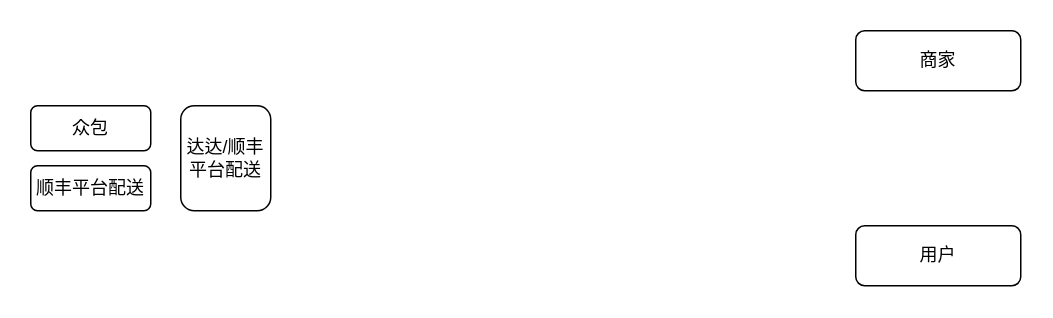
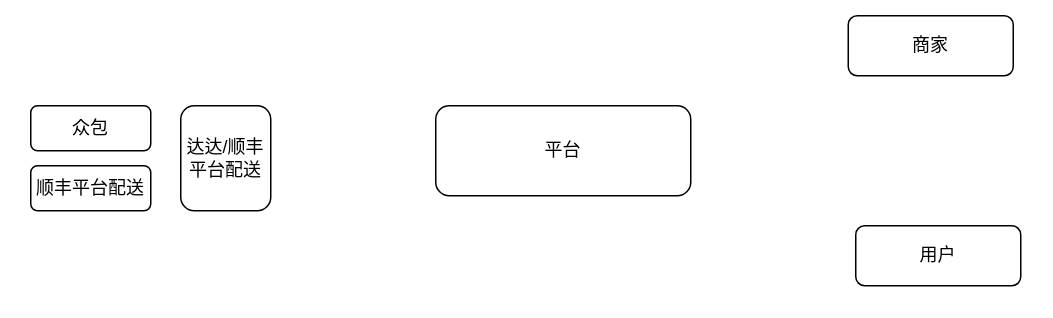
node "商家": moved (938, 61) -> (931, 46)
node "平台": added
